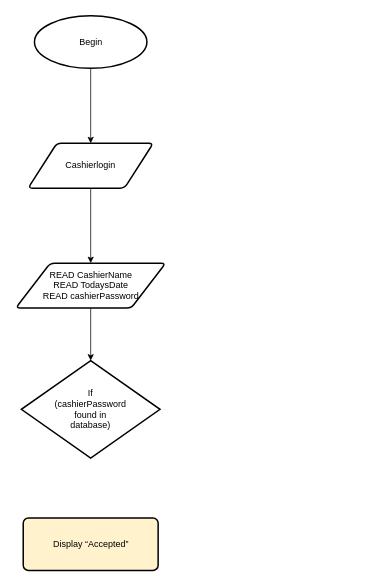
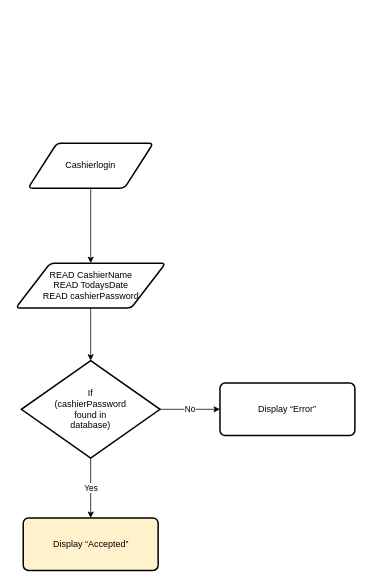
node "Begin": removed
edge "Begin" -> "Cashierlogin": removed
edge "If (cashierPassword found in database)" -> "Display “Error”": added, label "No"
node "Display “Error”": added
edge "If (cashierPassword found in database)" -> "Display “Accepted”": added, label "Yes"
